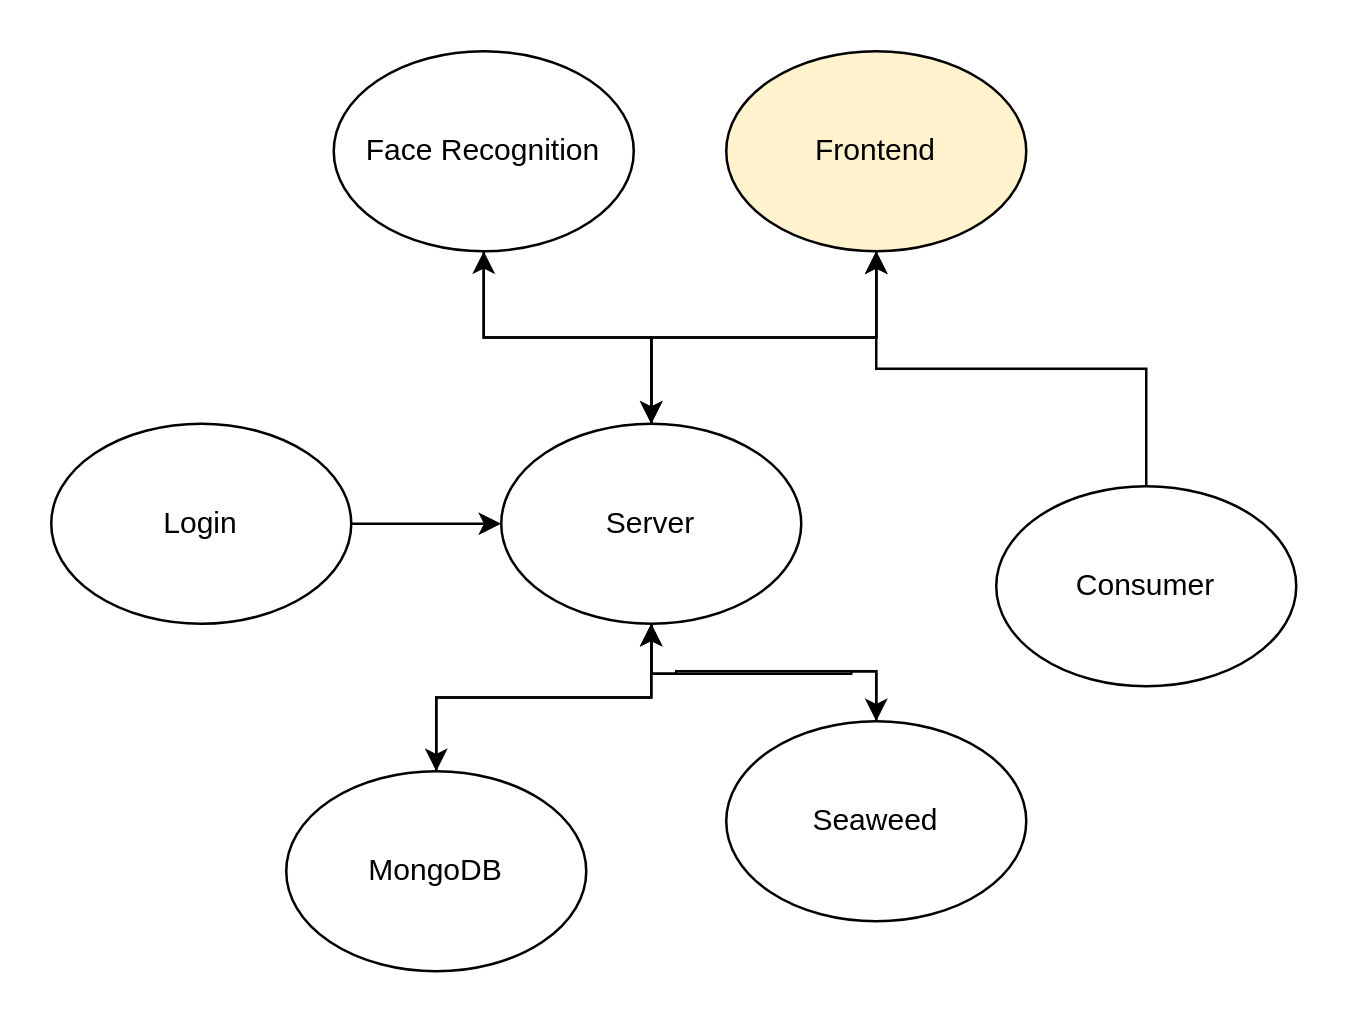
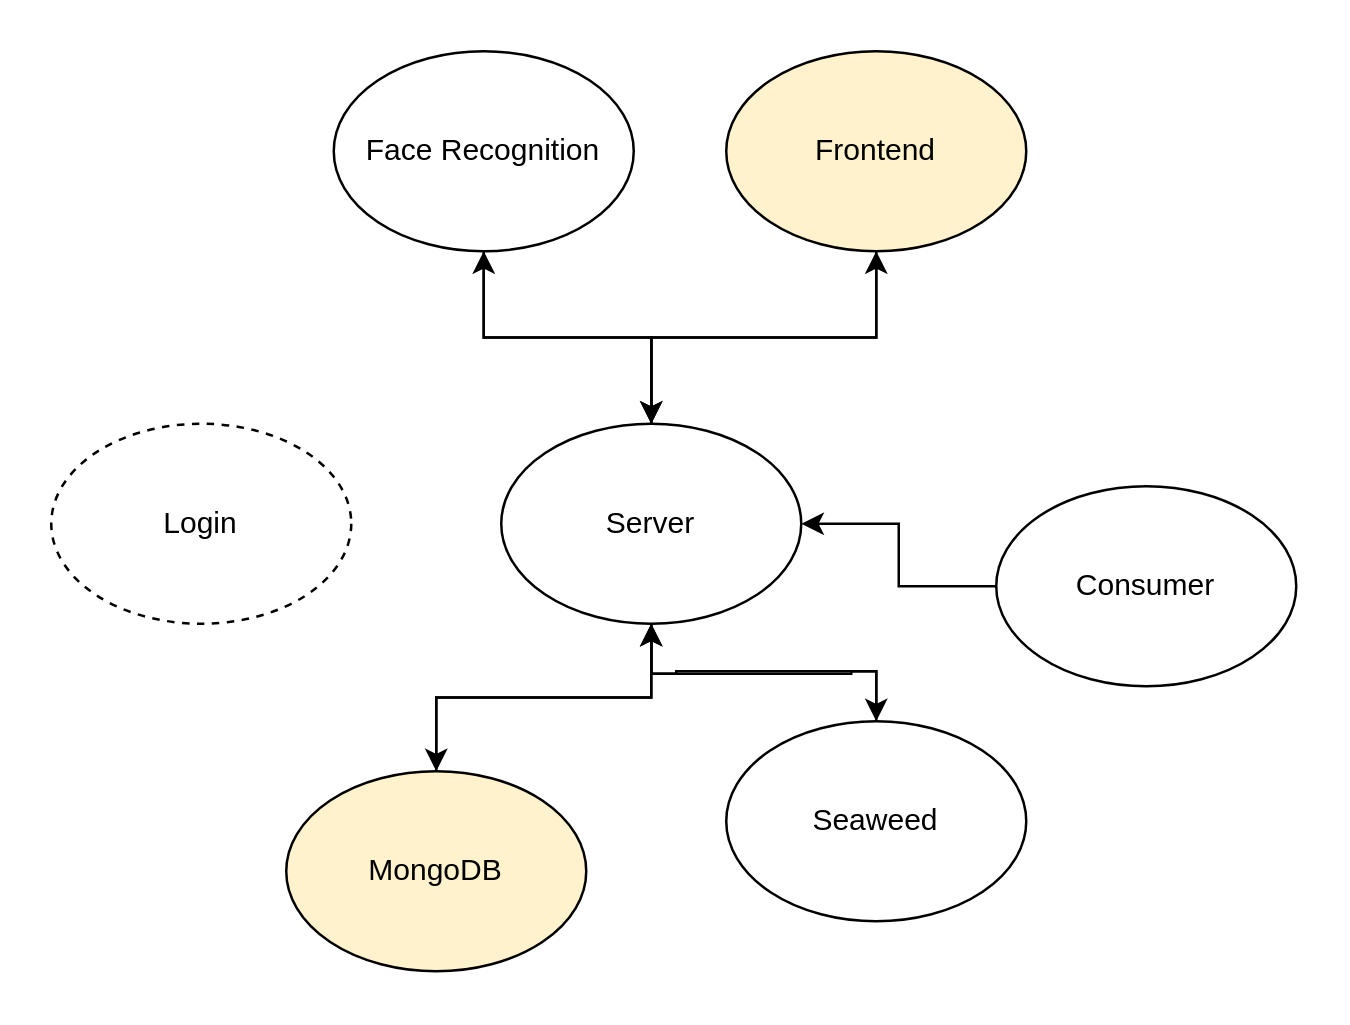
edge "Consumer" -> "Frontend": now "Consumer" -> "Server"
node "Login": style solid -> dashed
edge "Login" -> "Server": removed
node "MongoDB": fillcolor #ffffff -> #fff2cc
